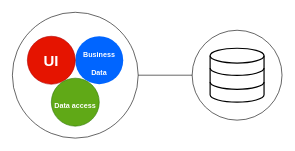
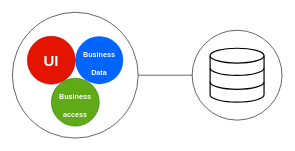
node "Data access": label "Data access" -> "Business access"
